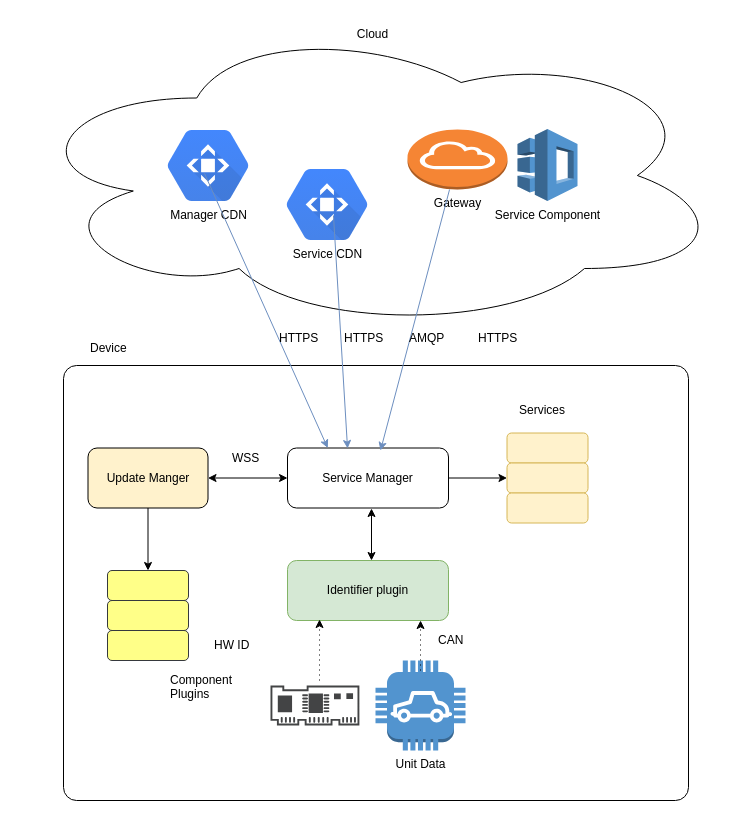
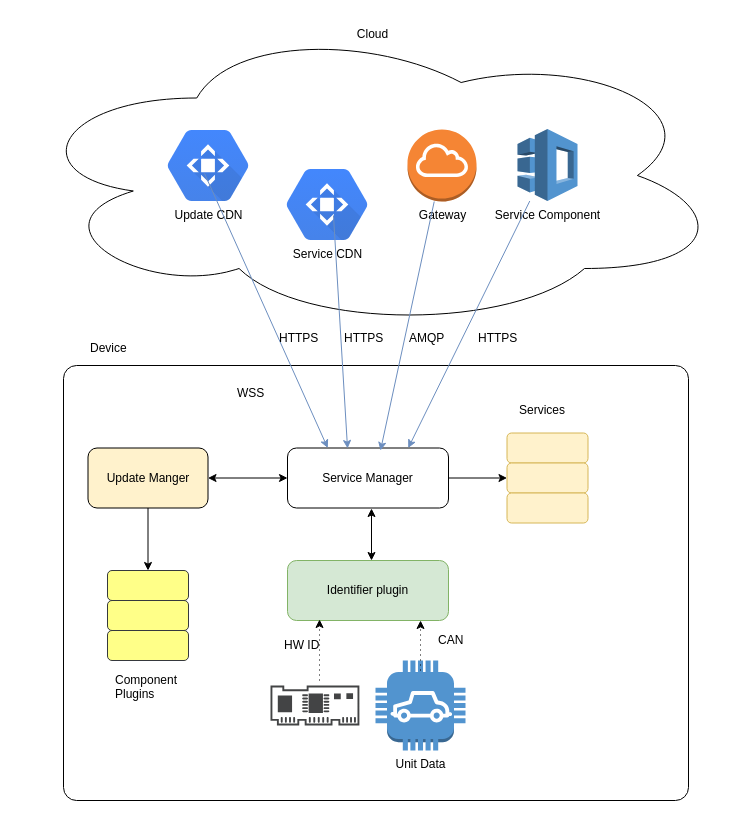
node "Gateway": size 100x60 -> 69x72
node "Manager CDN": label "Manager CDN" -> "Update CDN"
edge "Service Component" -> "Service Manager": added
node "WSS": moved (251, 458) -> (256, 393)
node "HW ID": moved (237, 646) -> (307, 646)
node "Component Plugins": moved (208, 686) -> (153, 686)
